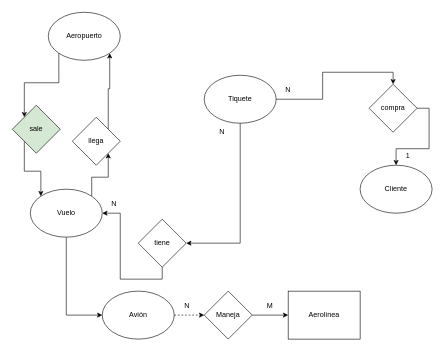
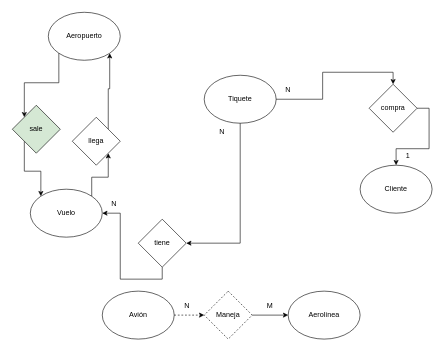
edge "Vuelo" -> "Avión": removed
node "Maneja": style solid -> dashed
node "Aerolínea": shape rectangle -> ellipse
